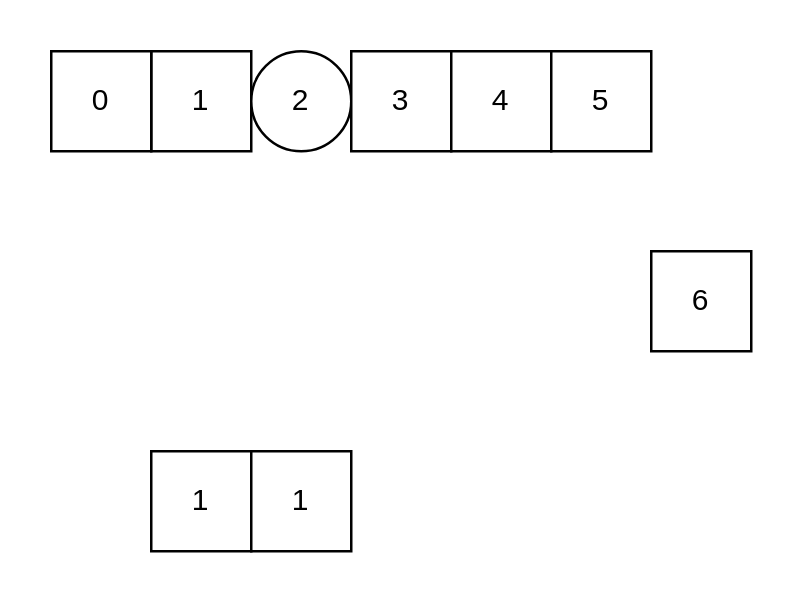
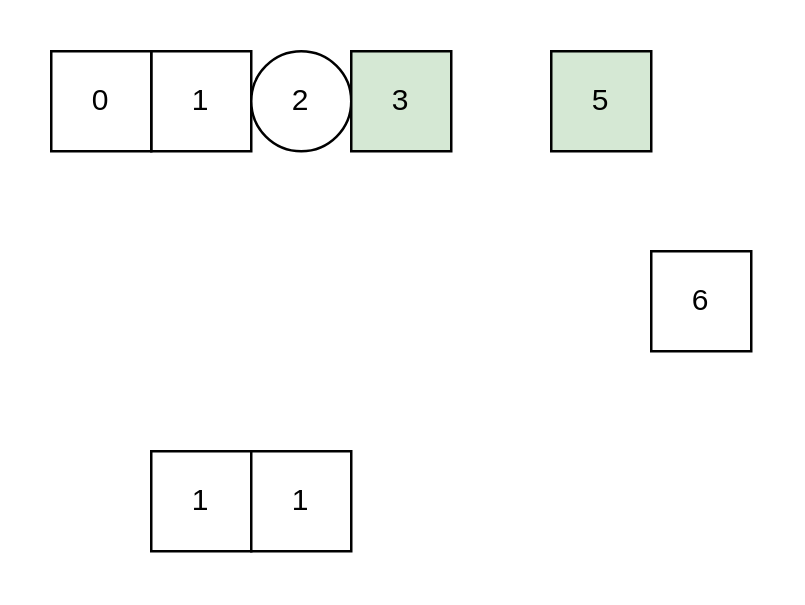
node "3": fillcolor #ffffff -> #d5e8d4
node "4": removed
node "5": fillcolor #ffffff -> #d5e8d4
